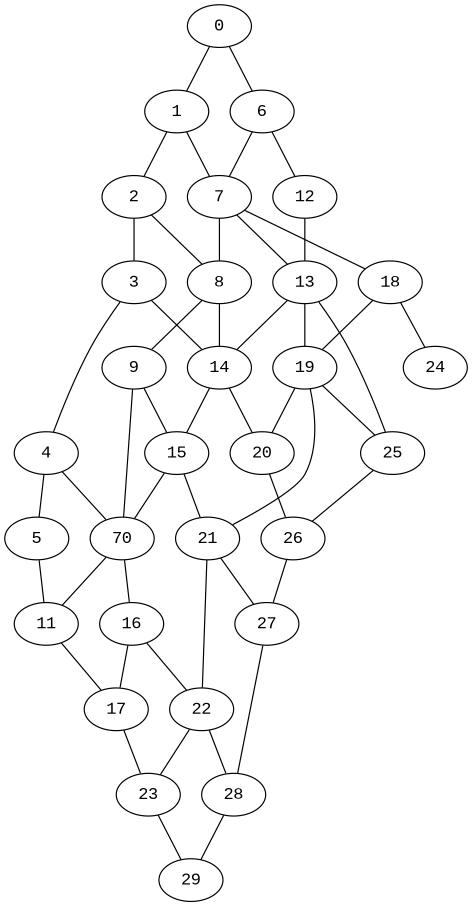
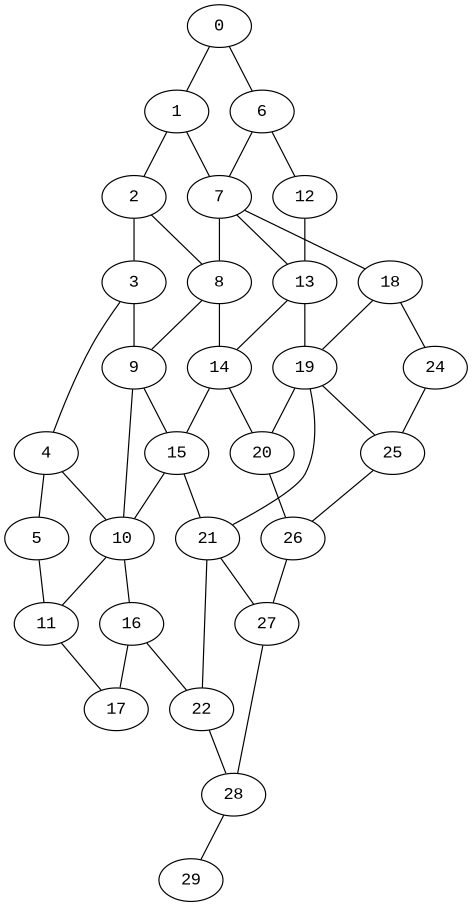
edge "3" -- "14": now "3" -- "9"
edge "13" -- "25": now "24" -- "25"
node "70": label "70" -> "10"
node "23": removed
